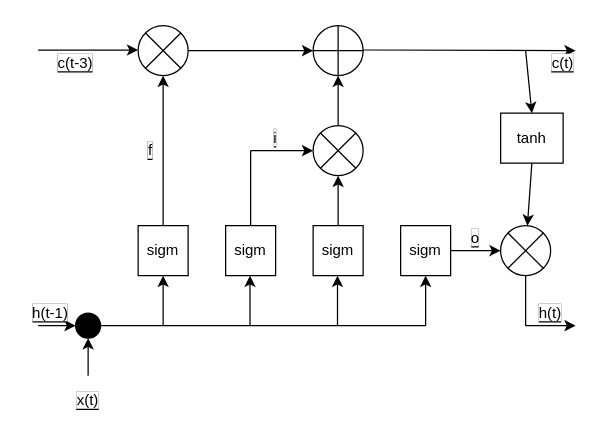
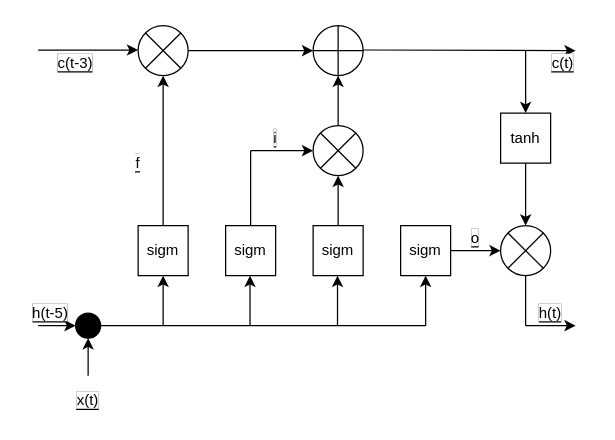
node "tanh": size 63x50 -> 50x50
node "f": moved (151, 151) -> (138, 163)
node "h(t-1)": label "h(t-1)" -> "h(t-5)"
